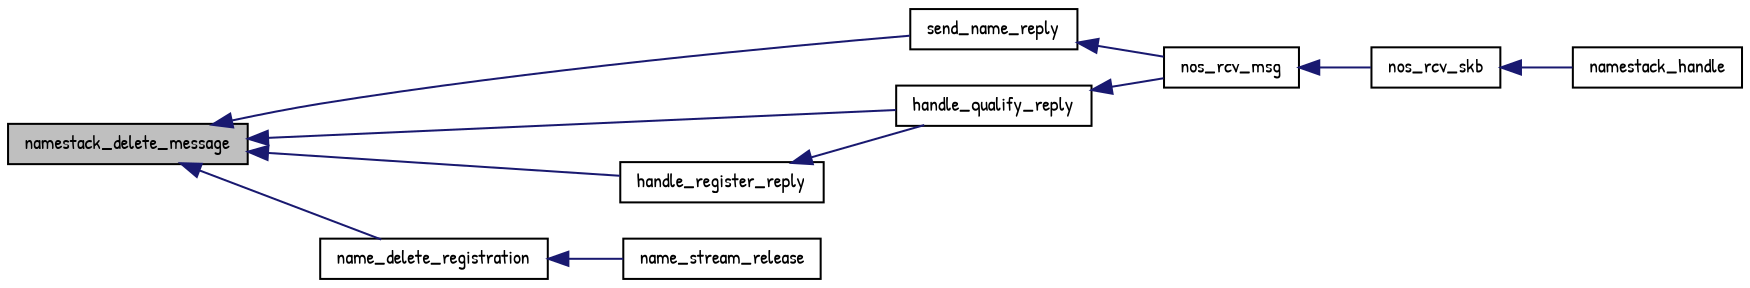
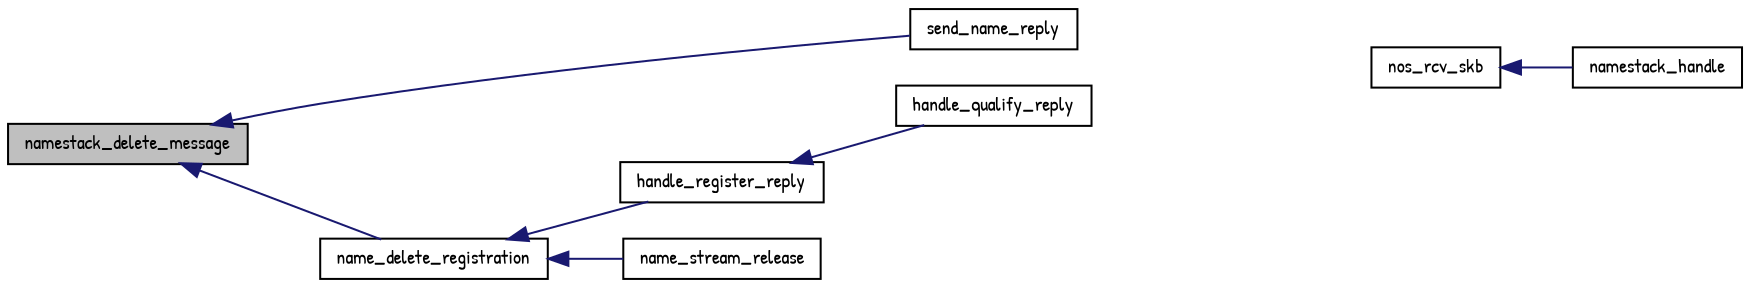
node "nos_rcv_msg": removed
edge "handle_qualify_reply" -> "namestack_delete_message": removed
edge "handle_register_reply" -> "namestack_delete_message": now "handle_register_reply" -> "name_delete_registration"
